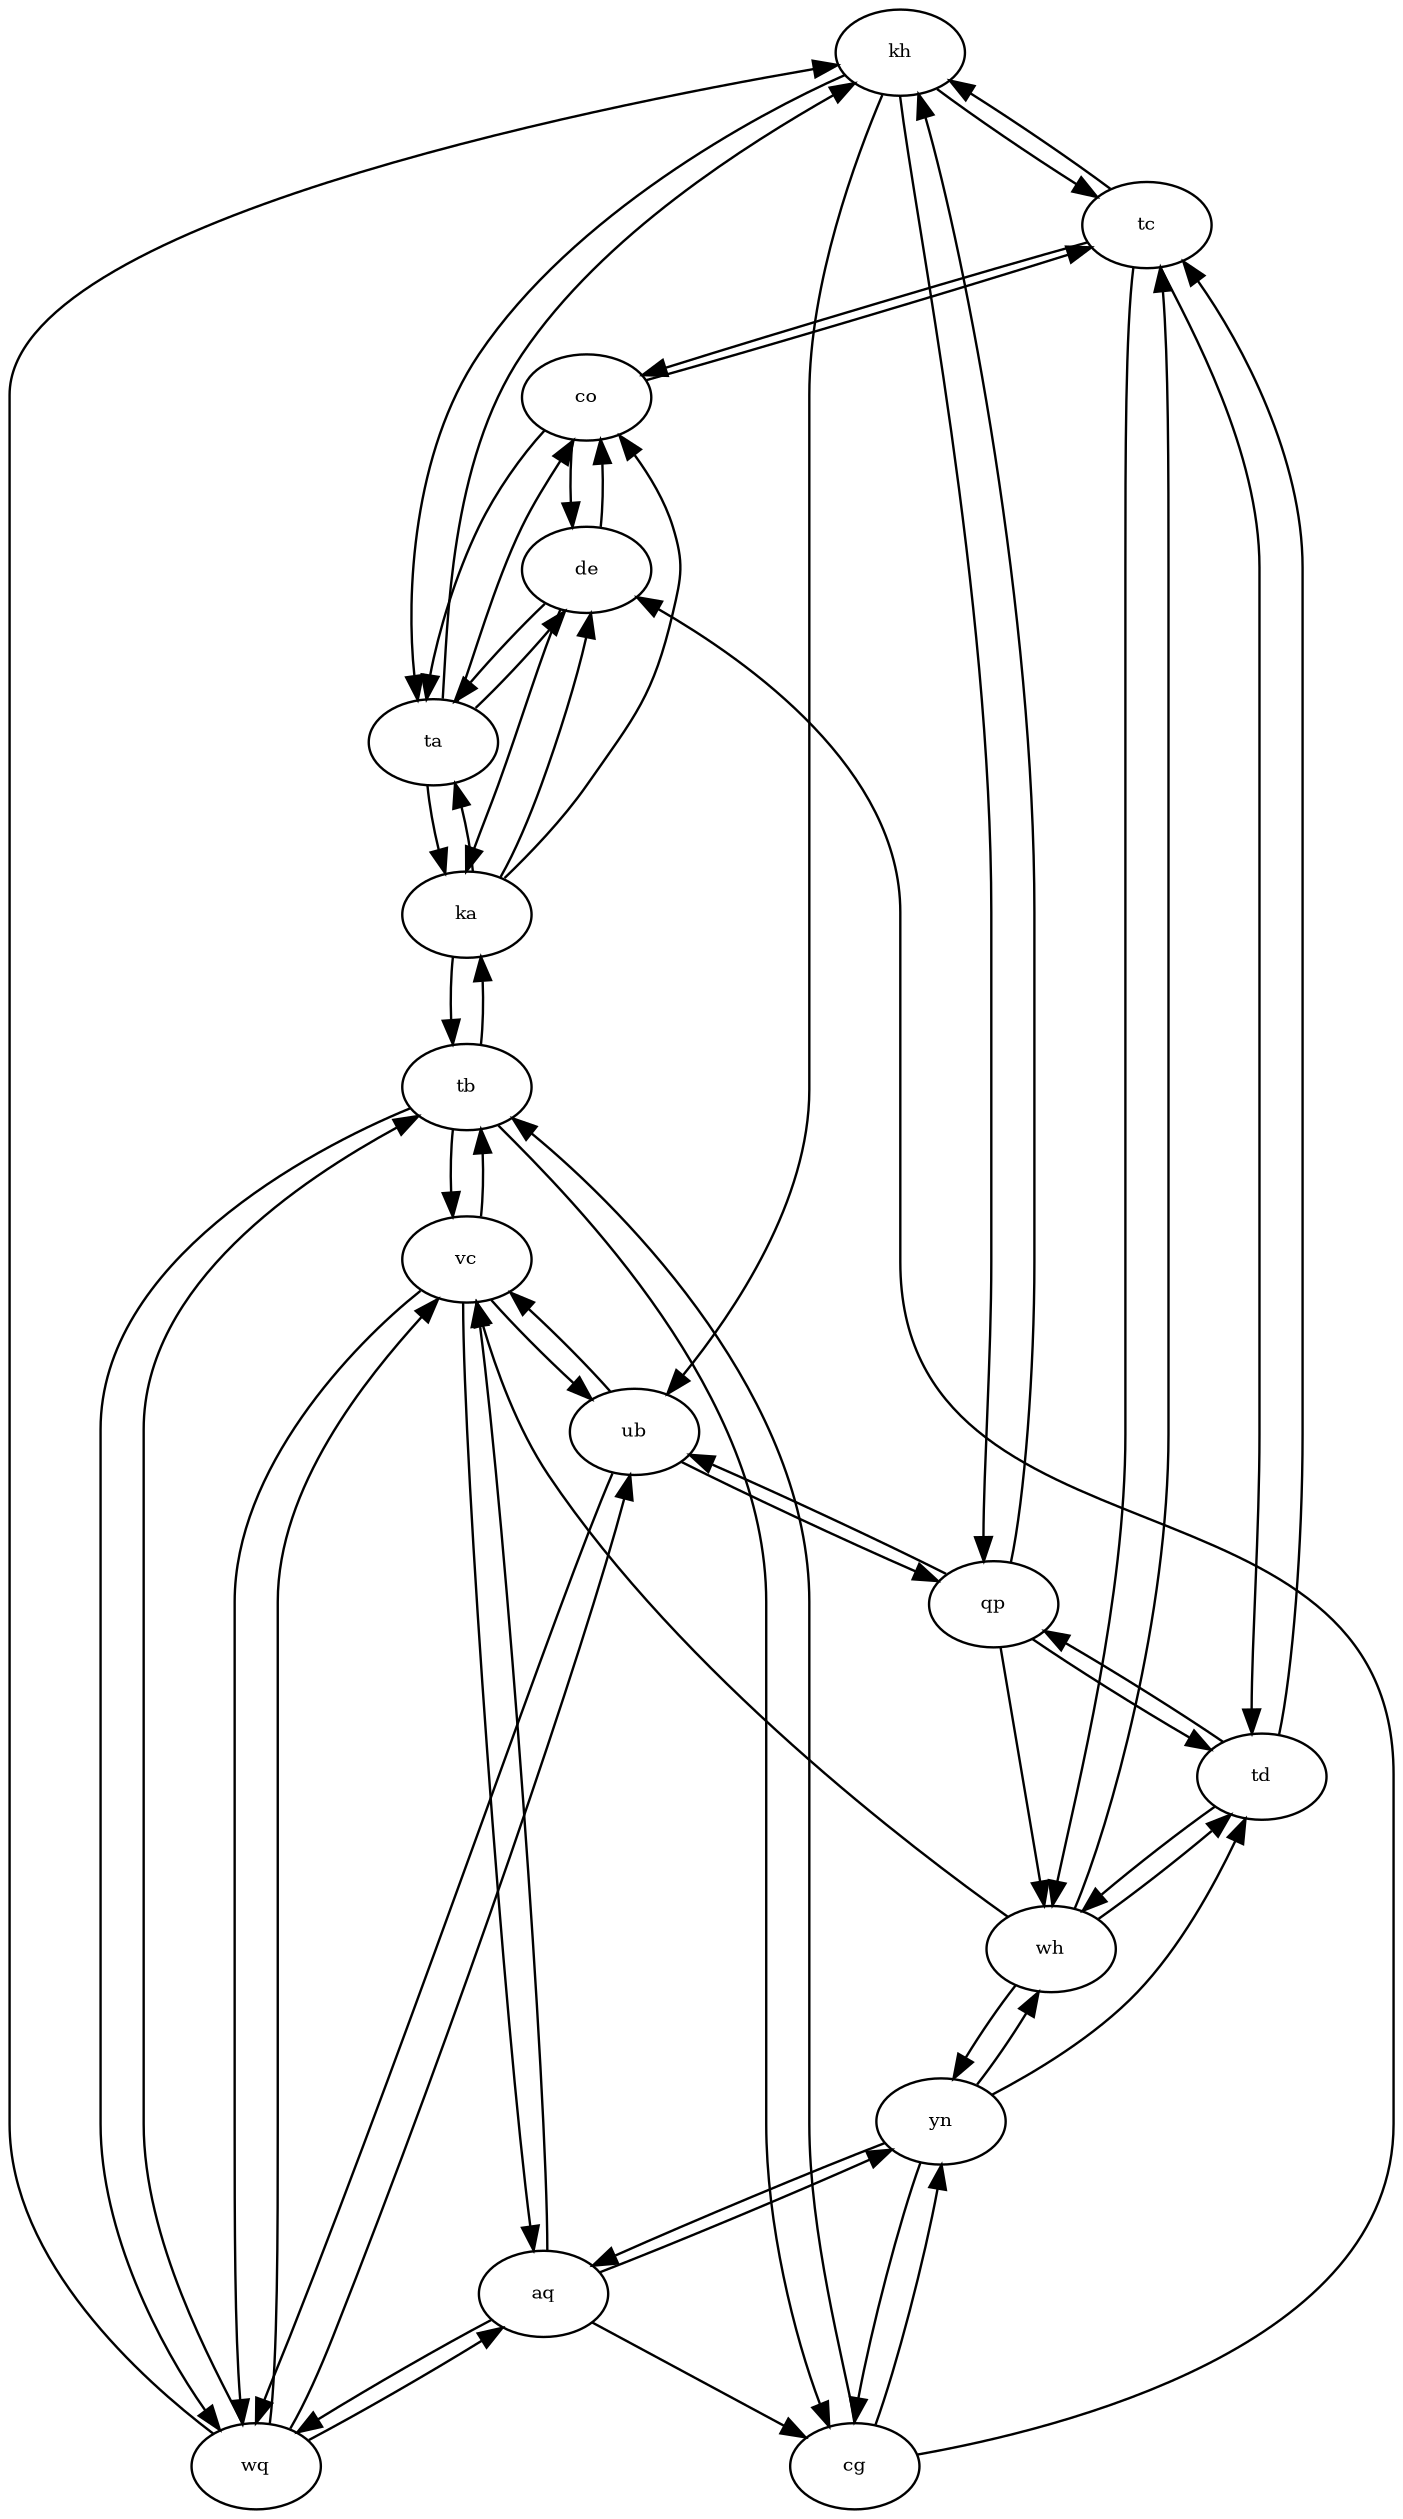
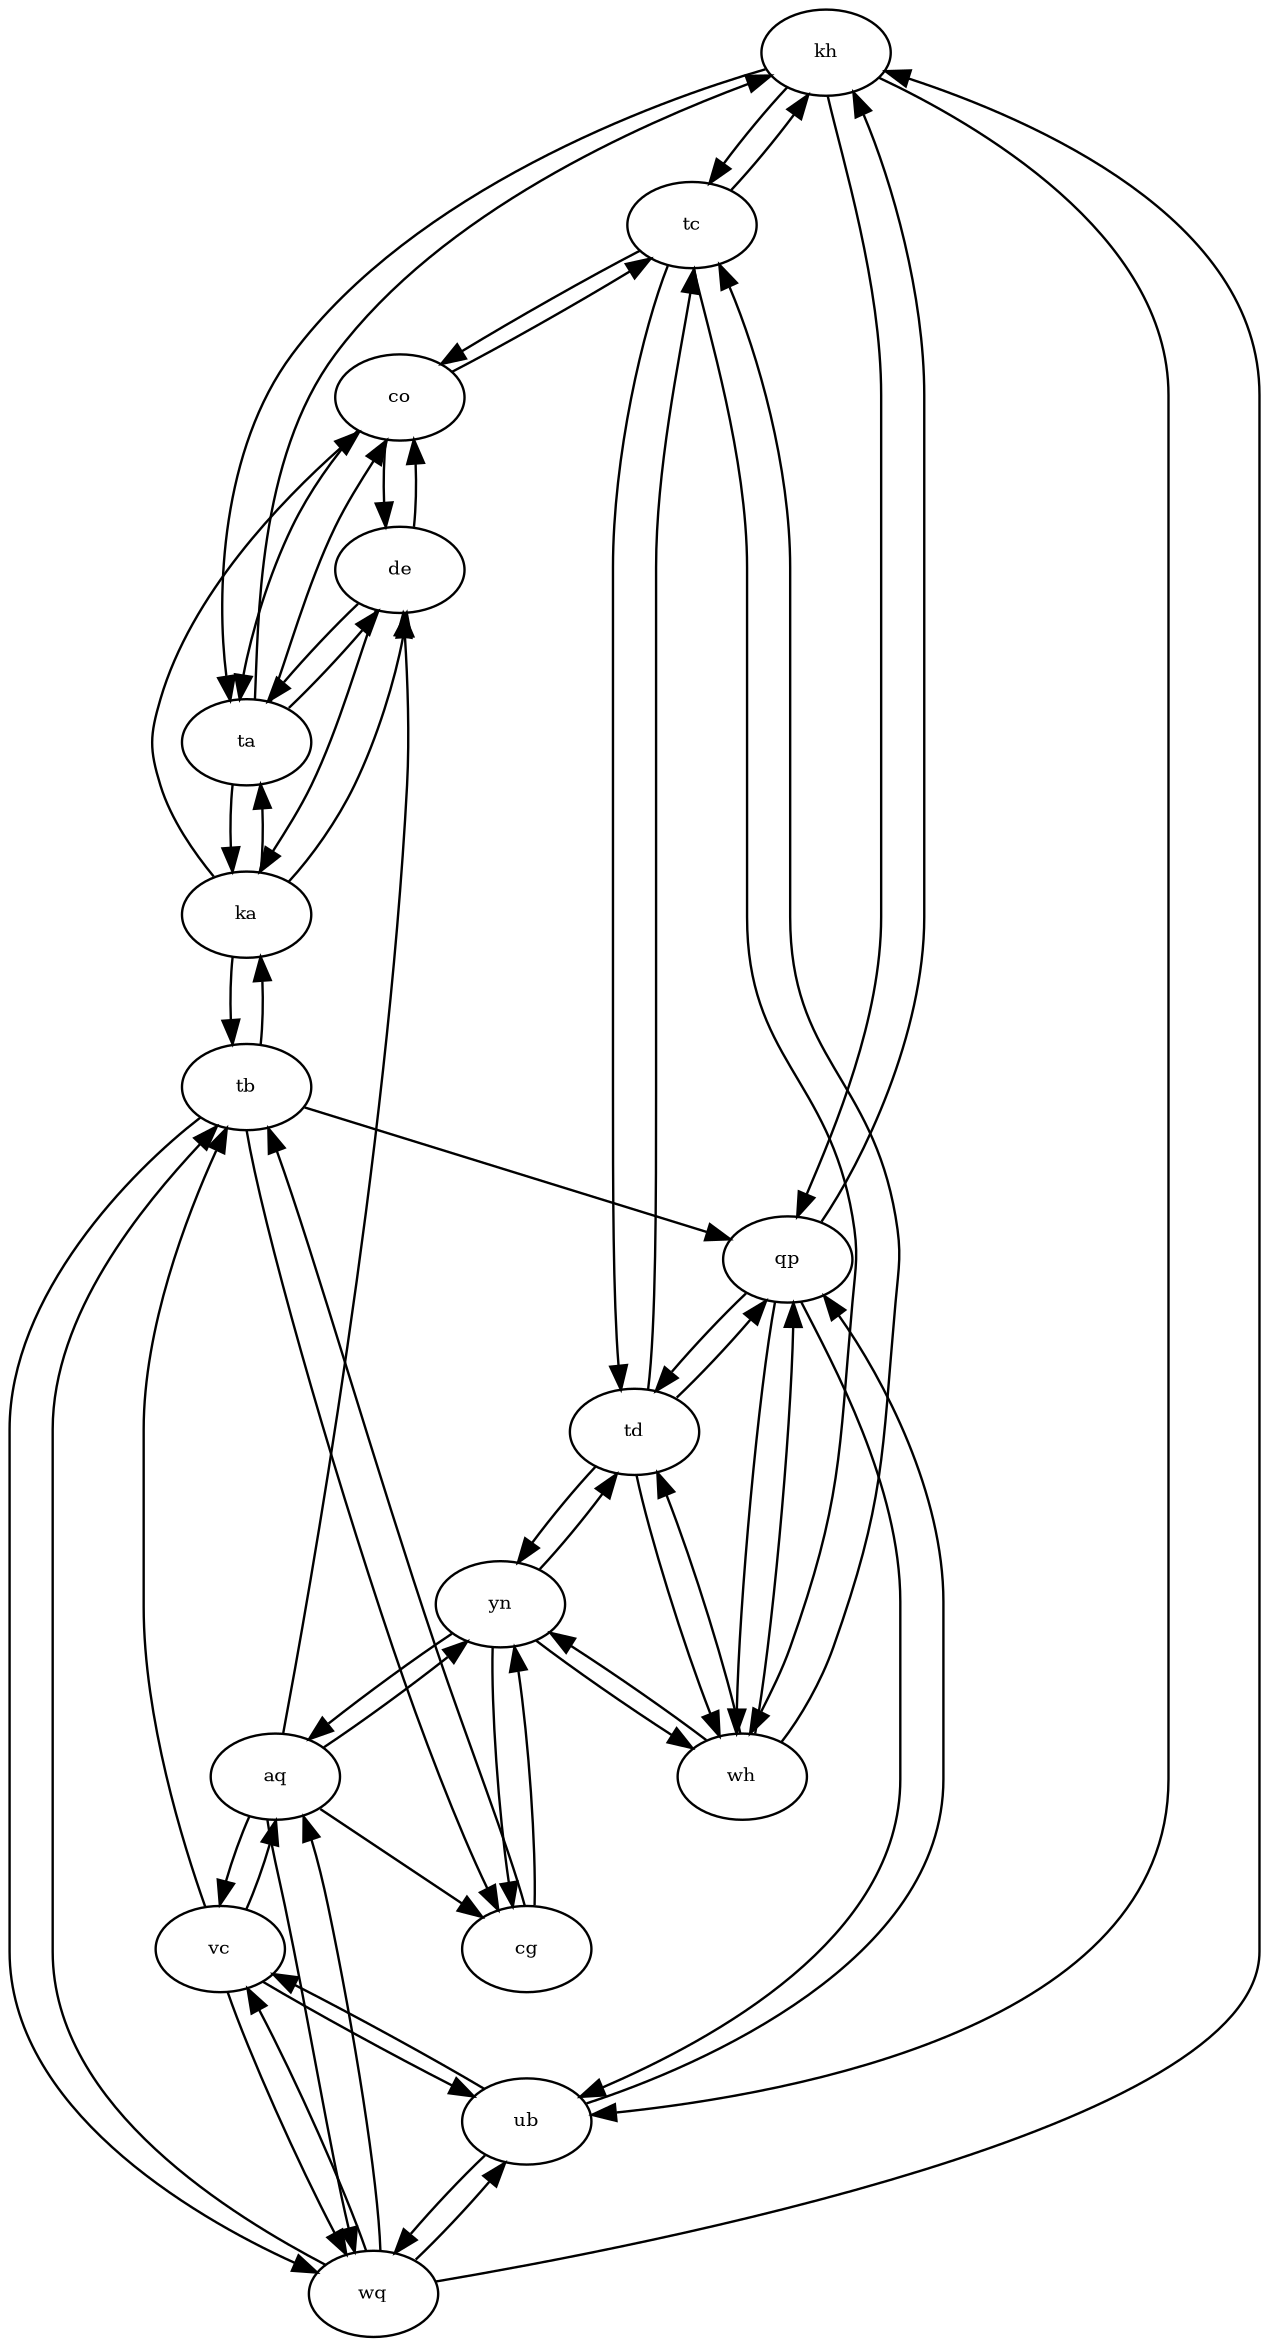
edge "tb" -> "vc": now "tb" -> "qp"
edge "td" -> "yn": added
edge "cg" -> "de": now "aq" -> "de"
edge "wh" -> "vc": now "wh" -> "qp"
